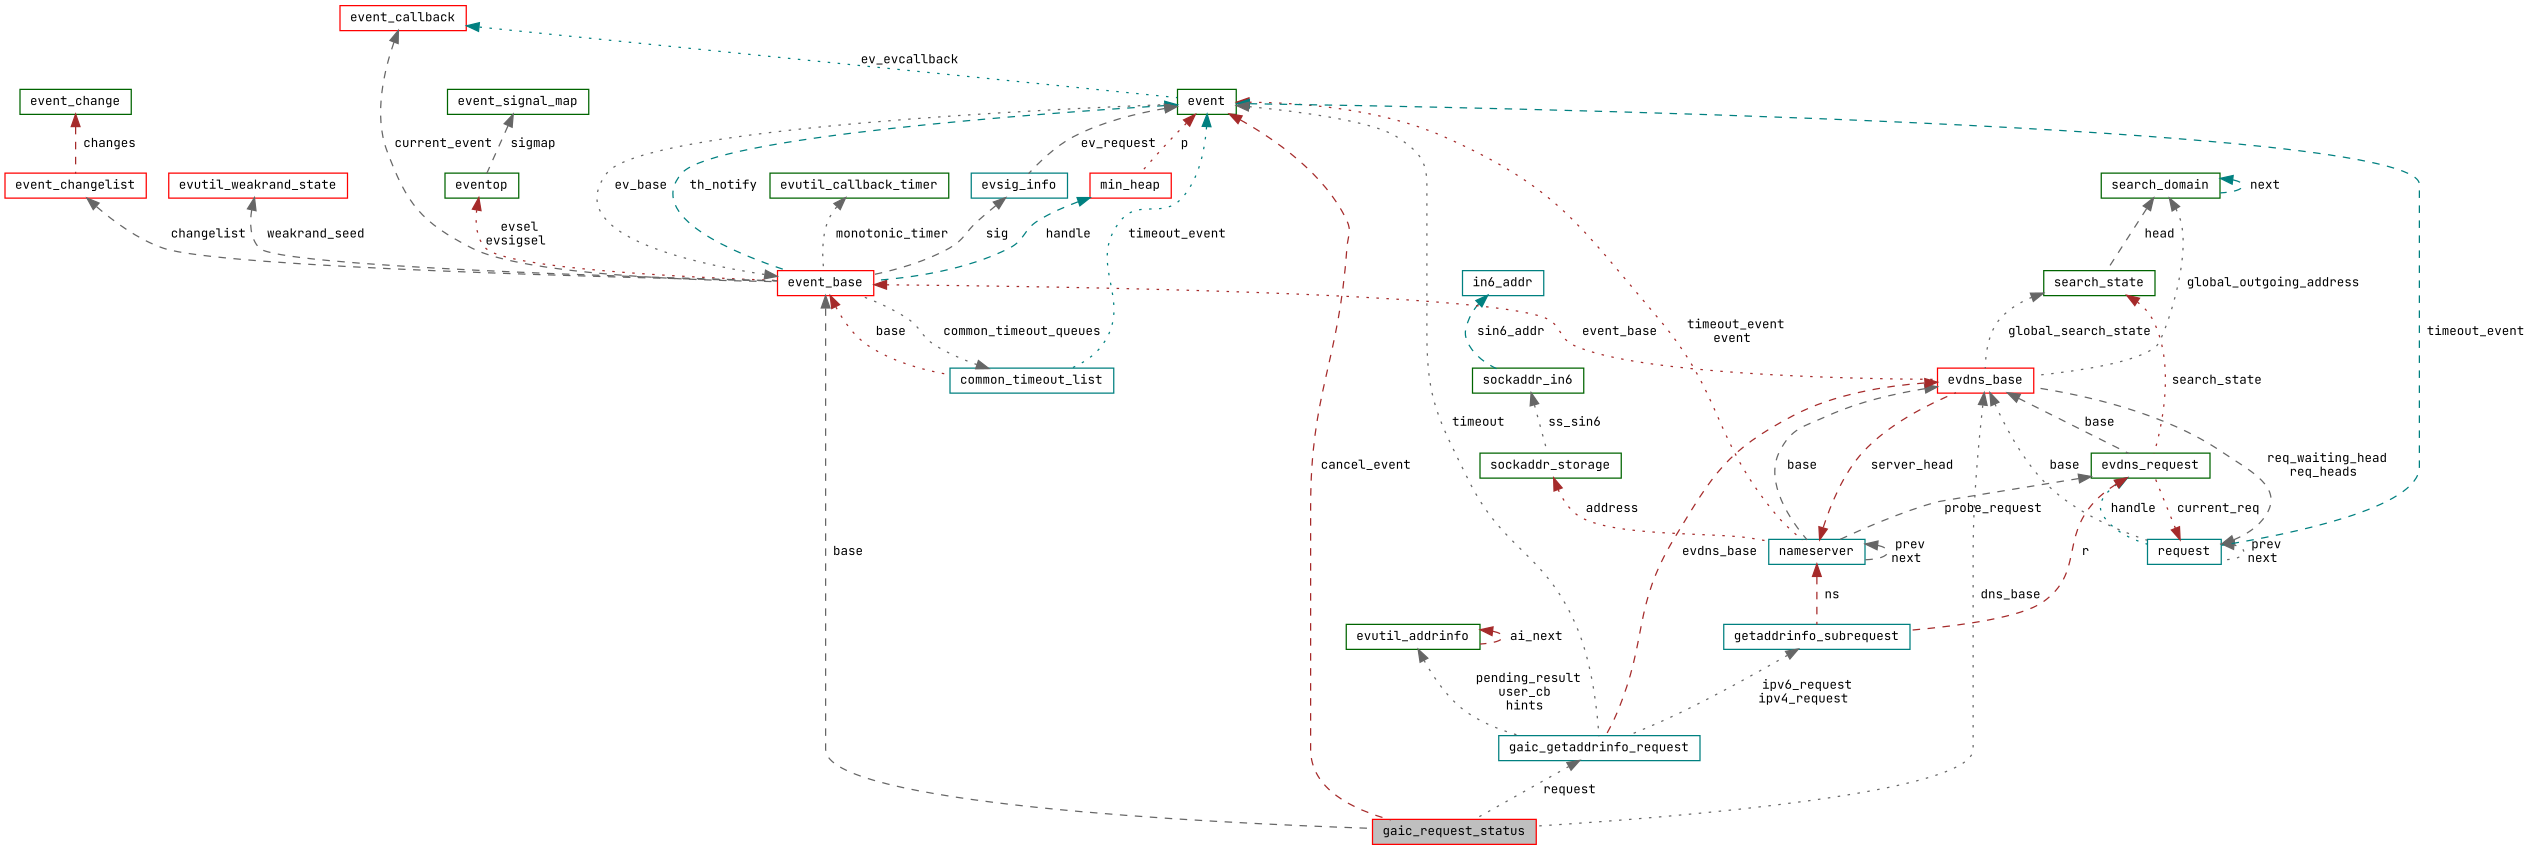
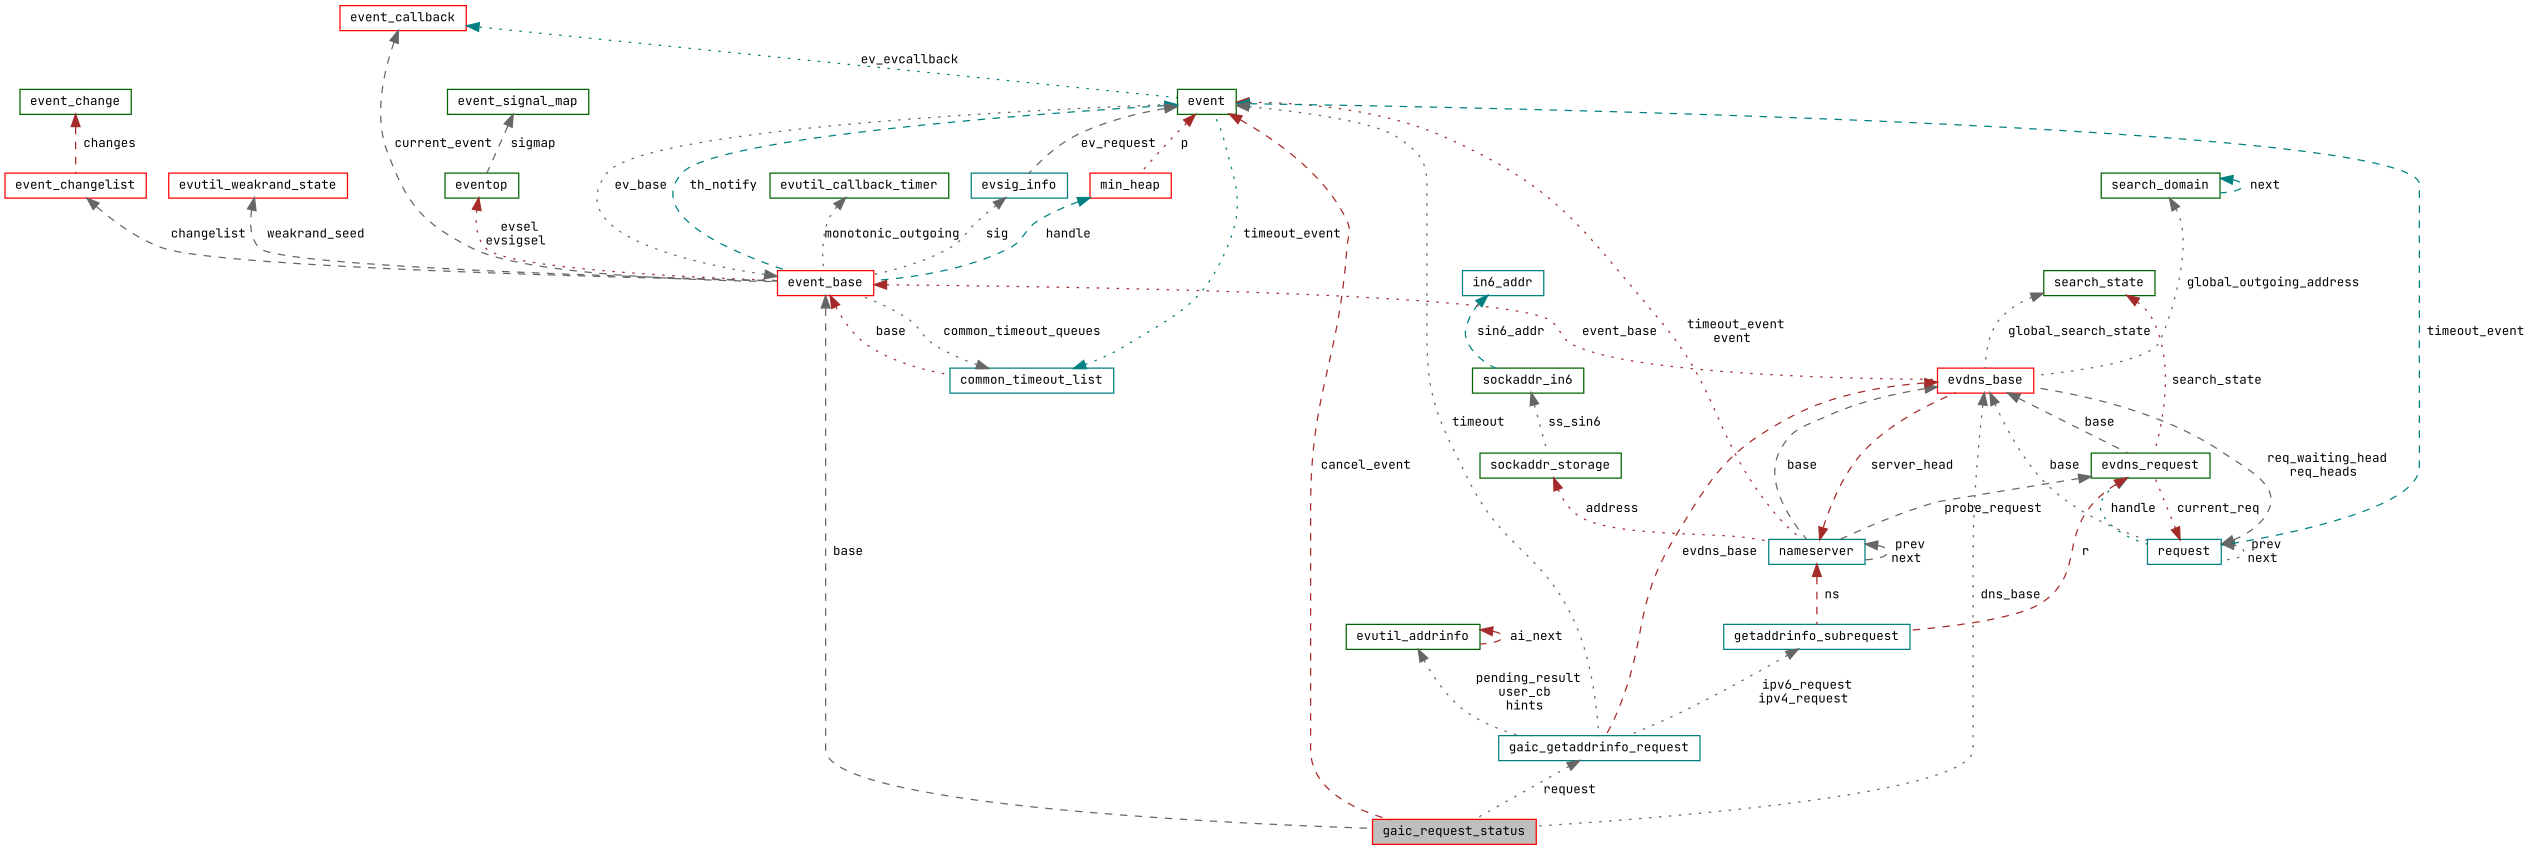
edge "common_timeout_list" -> "event": reversed
edge "event_base" -> "evutil_callback_timer": label " monotonic_timer" -> " monotonic_outgoing"
edge "search_state" -> "search_domain": removed, label "head"
edge "event_base" -> "evsig_info": style dashed -> dotted
